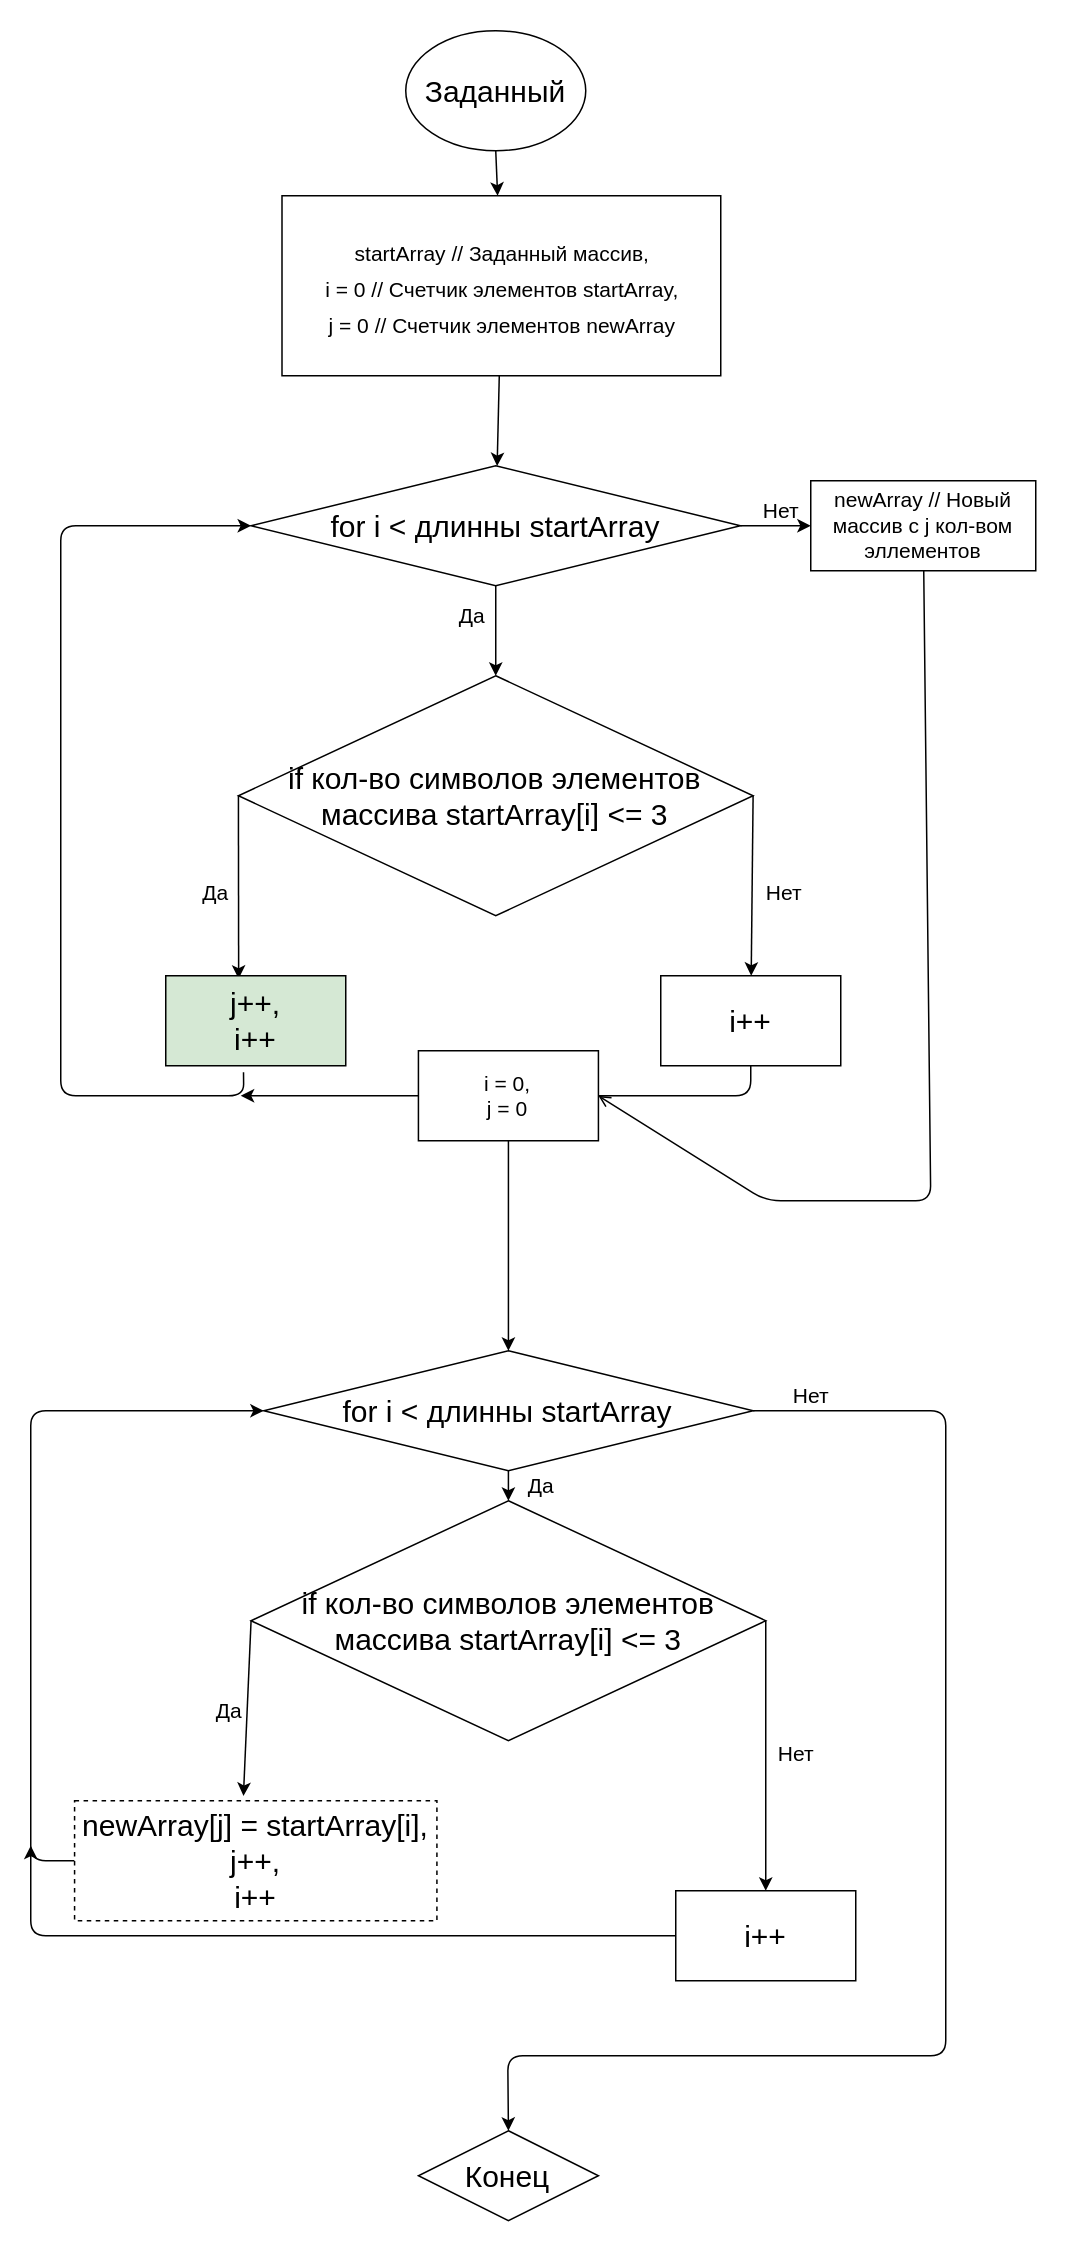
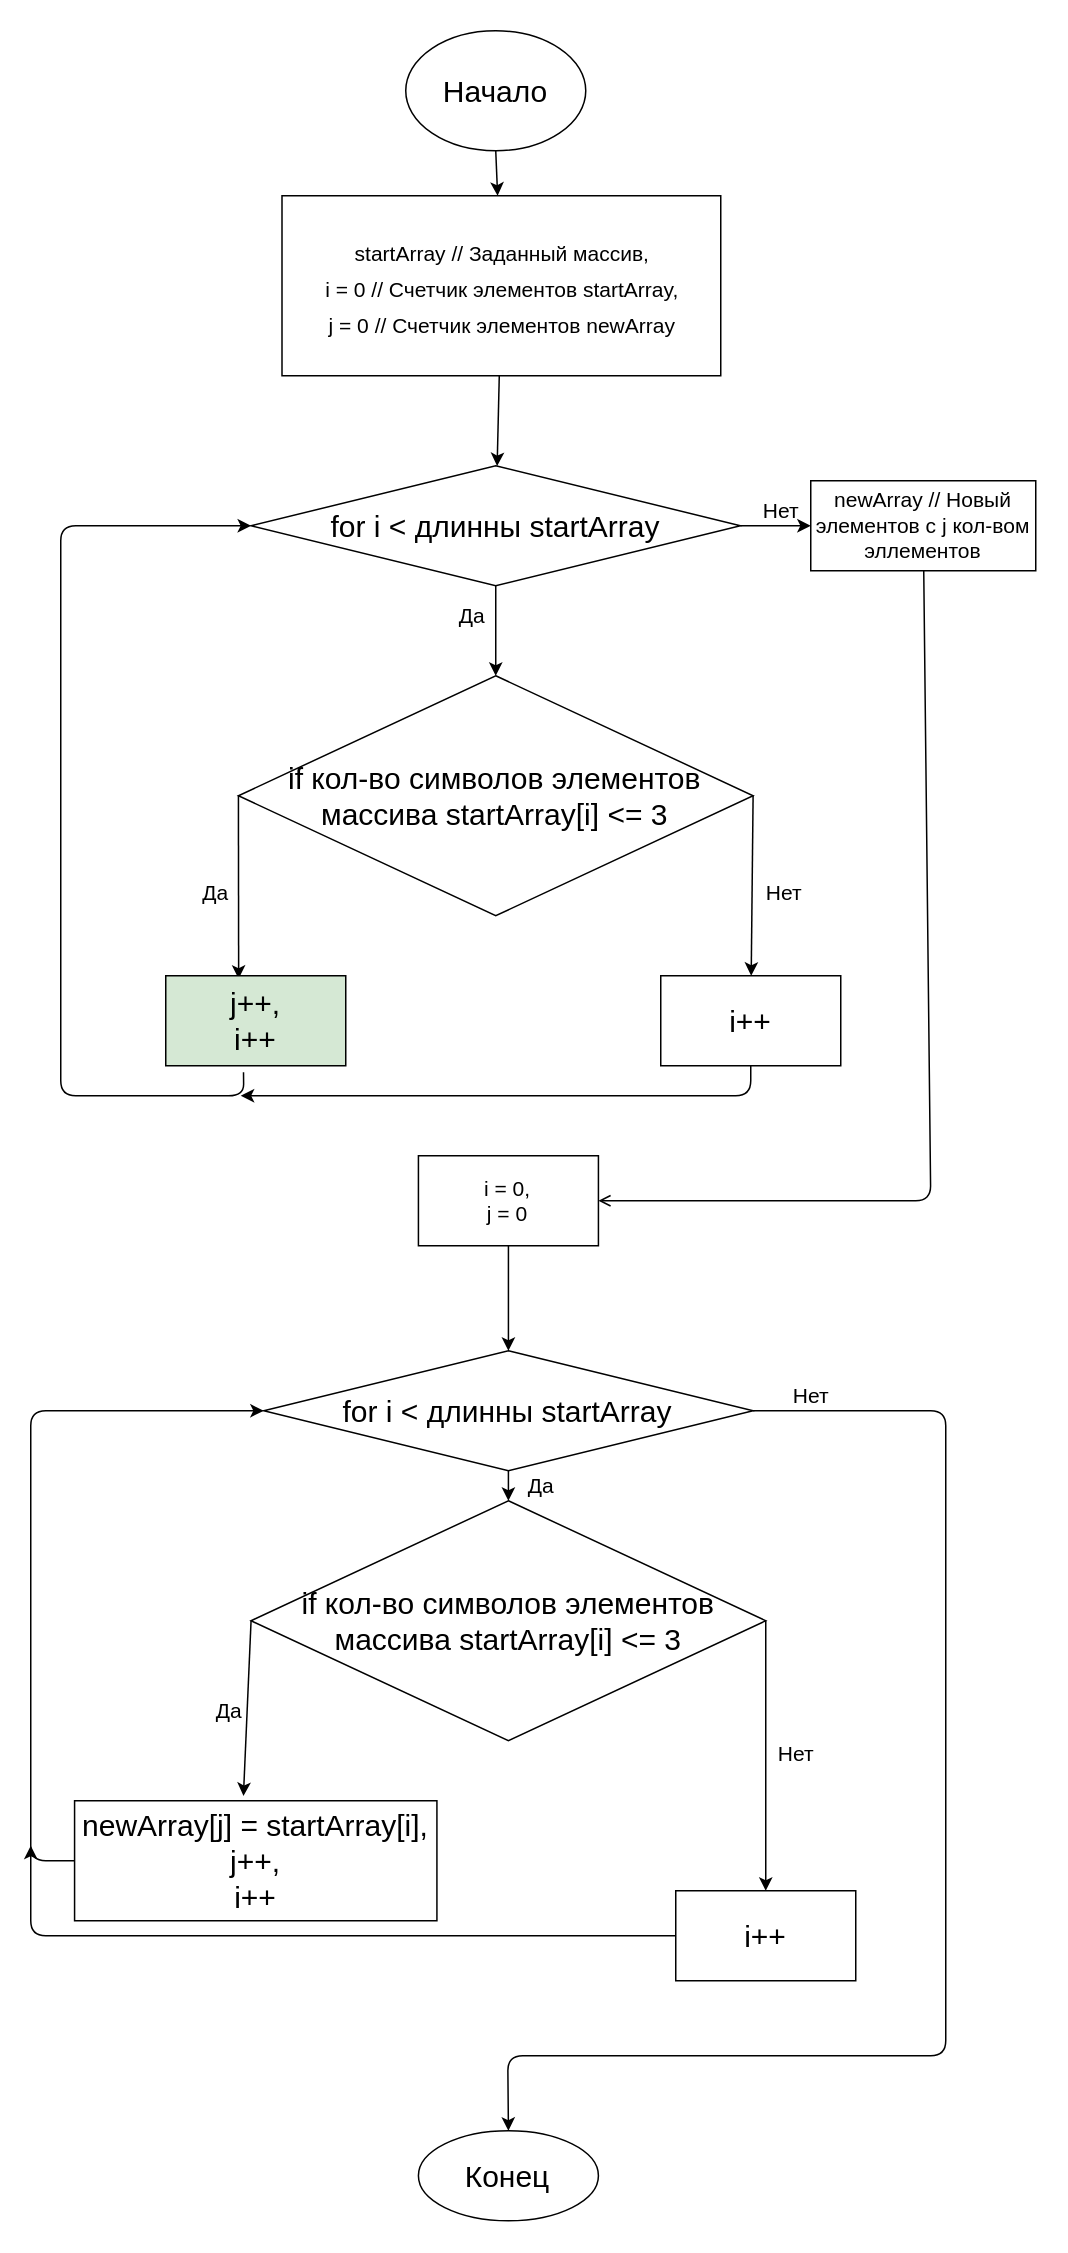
node "Заданный": label "Заданный" -> "Начало"
node "newArray // Новый массив с j кол-вом эллементов": label "newArray // Новый массив с j кол-вом эллементов" -> "newArray // Новый элементов с j кол-вом эллементов"
node "i = 0, j = 0": moved (508, 1096) -> (508, 1201)
node "newArray[j] = startArray[i], j++, i++": style dashed -> solid
node "Конец": shape diamond -> ellipse
